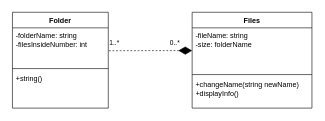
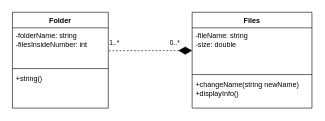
node "-fileName: string -size: folderName": label "-fileName: string -size: folderName" -> "-fileName: string -size: double"
